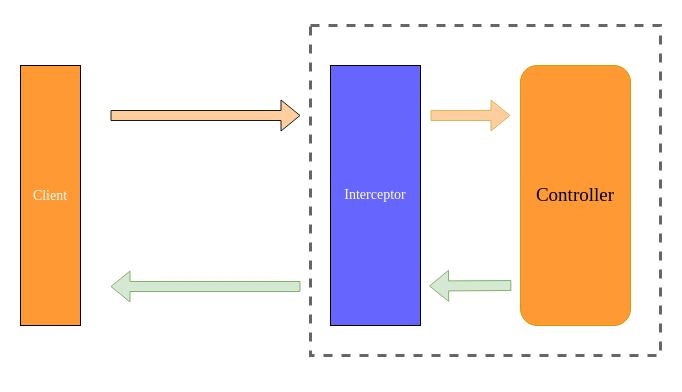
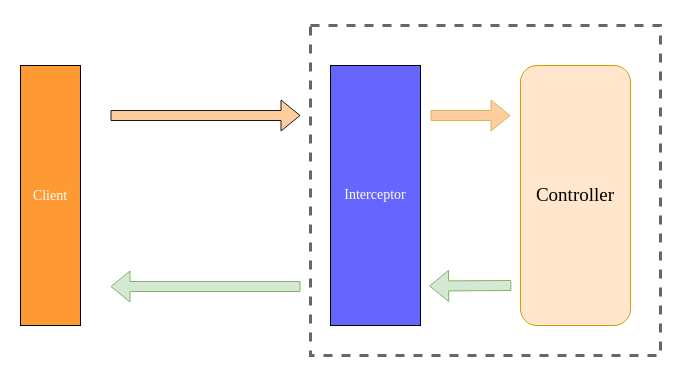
node "Controller": fillcolor #ff9933 -> #ffe6cc
